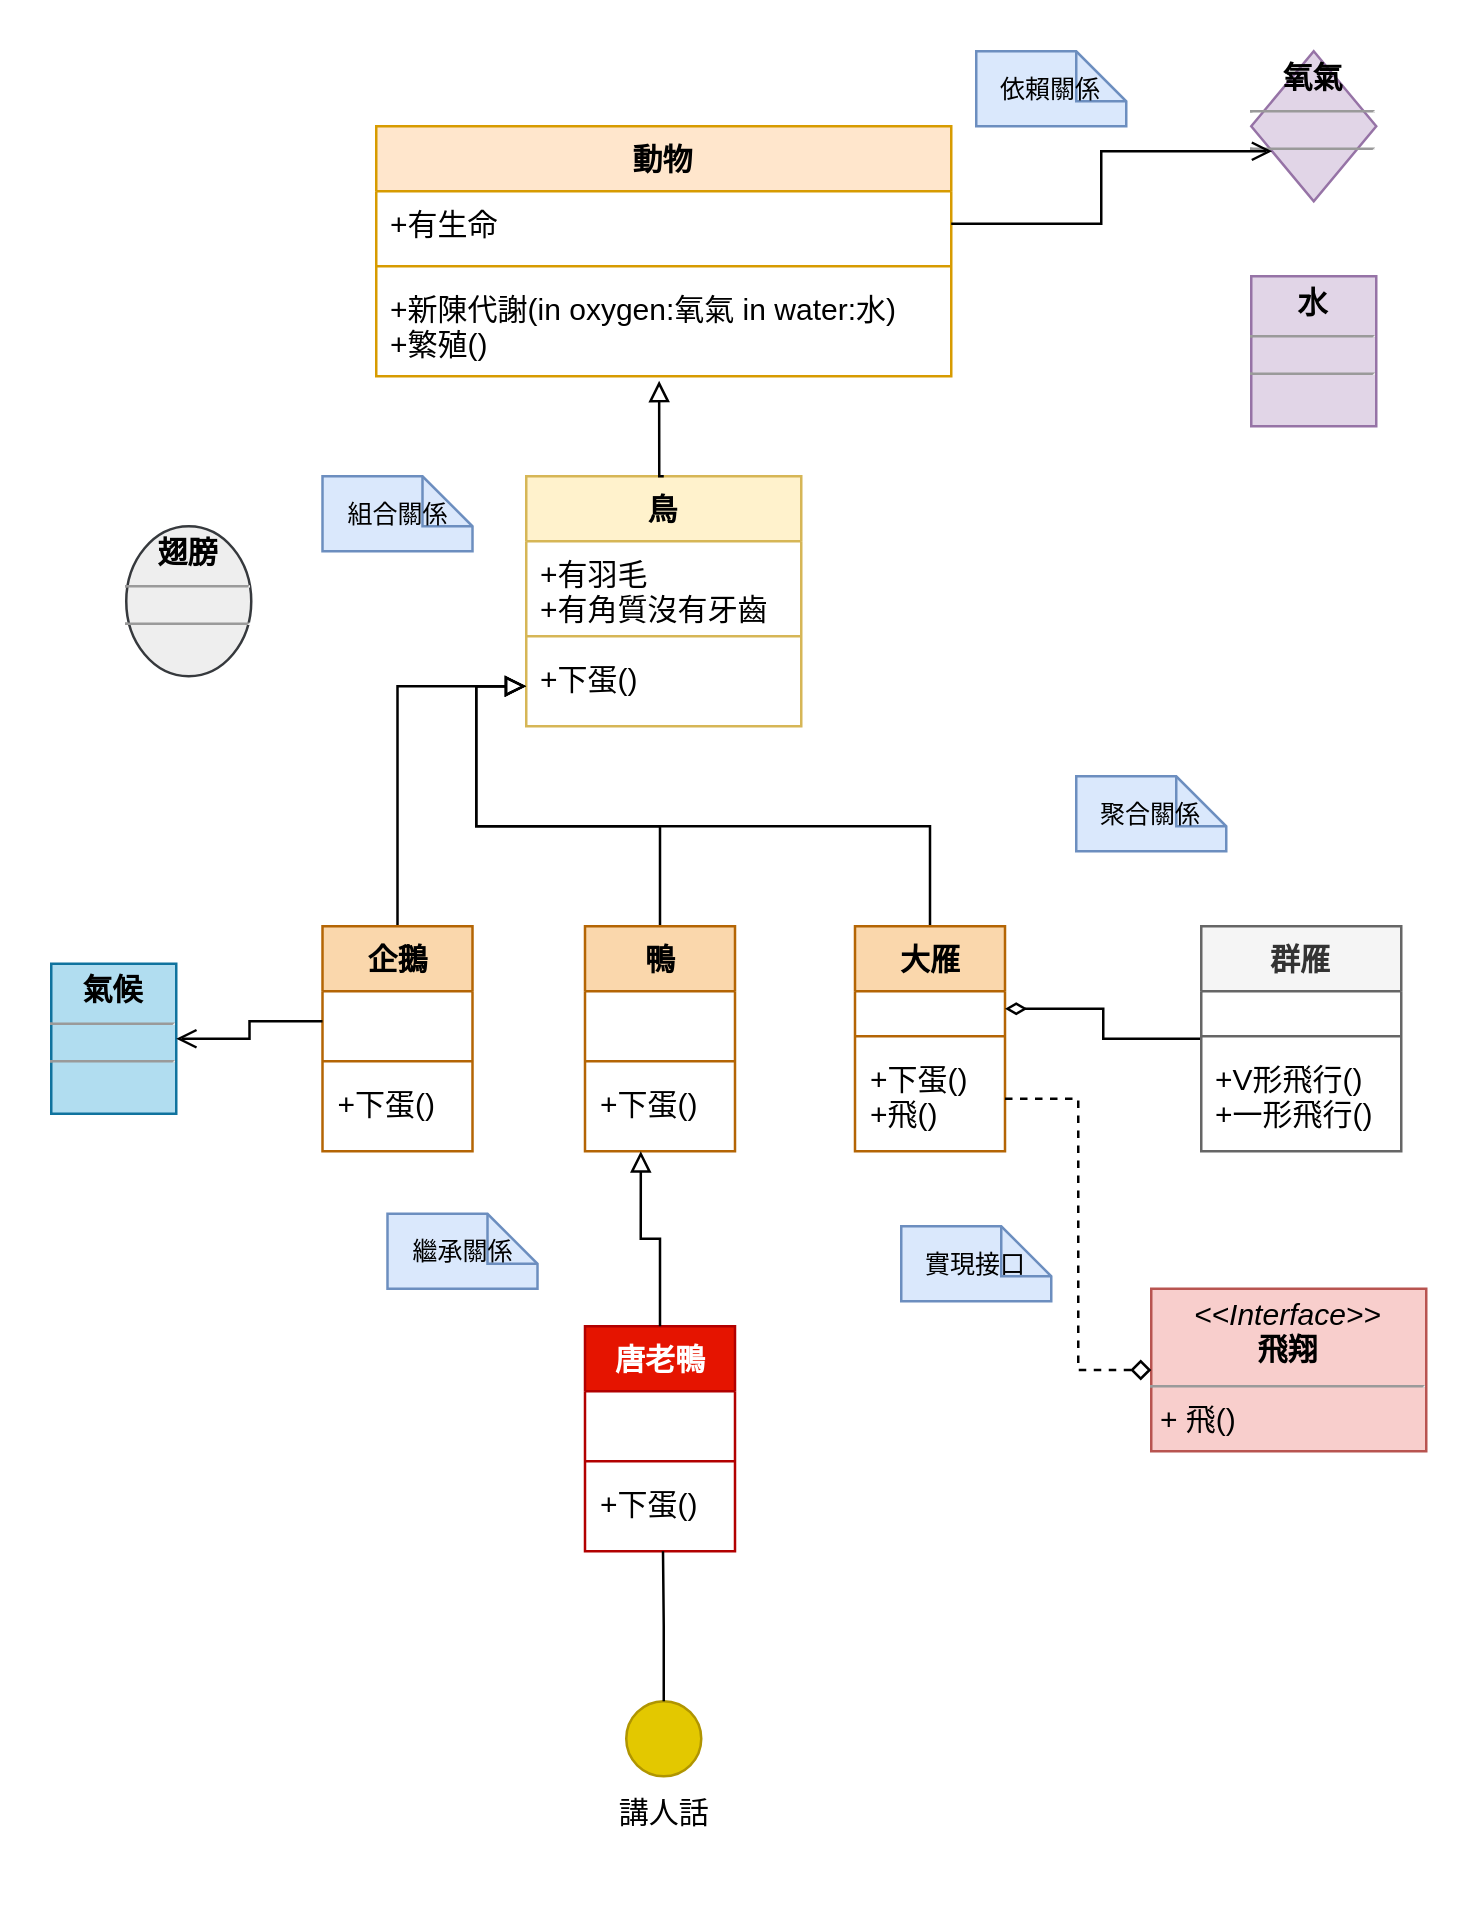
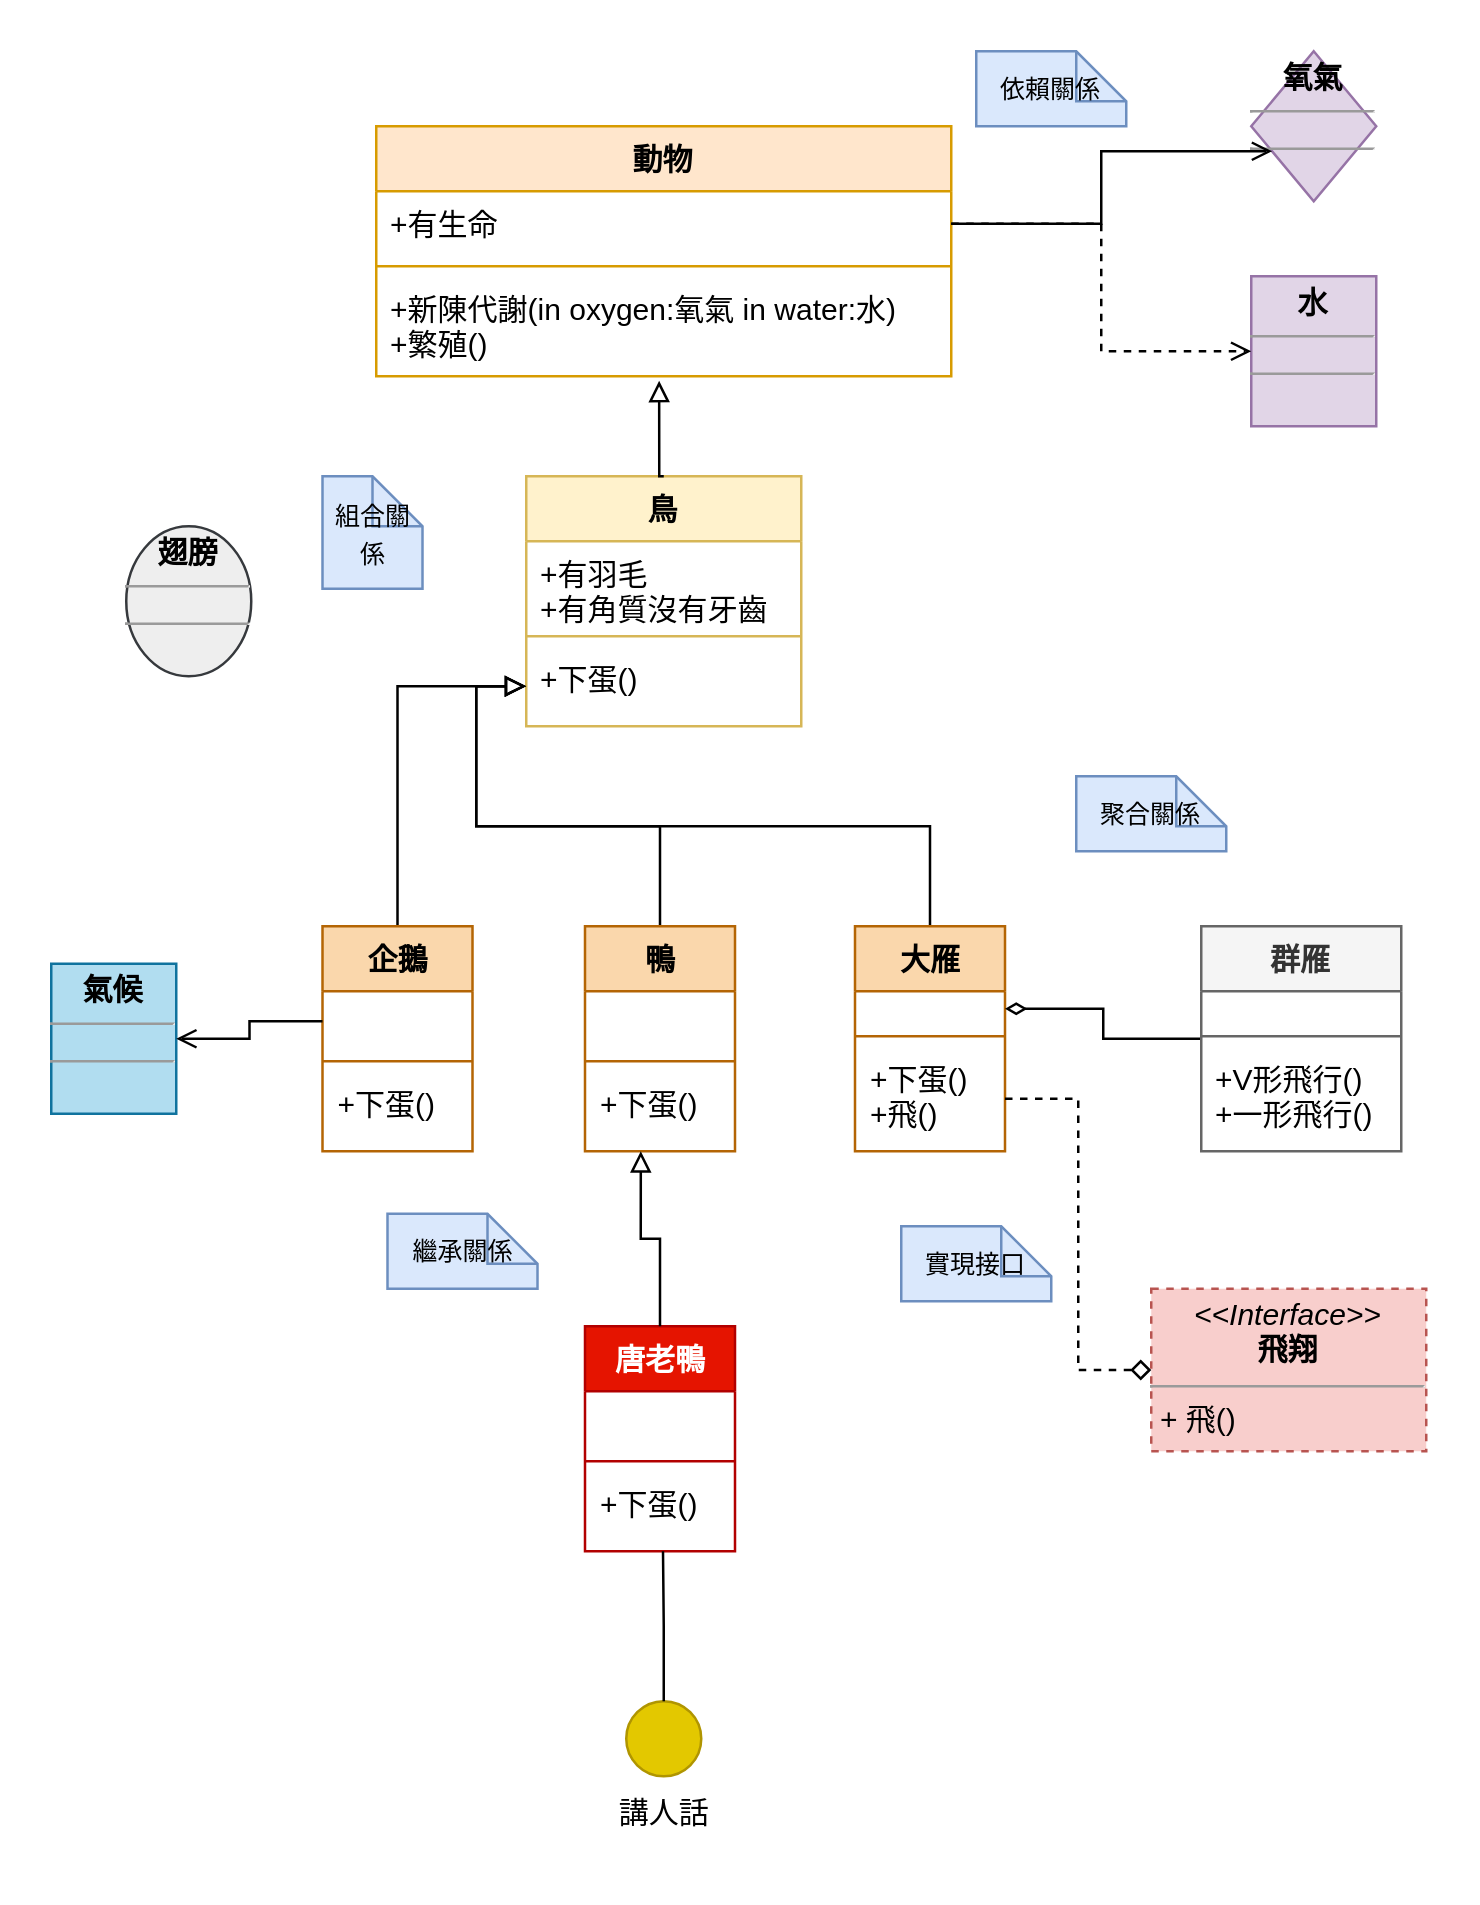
edge "+有生命" -> "水": added
node "組合關係": size 150x75 -> 100x113
node "<<Interface>> 飛翔 + 飛()": style solid -> dashed
